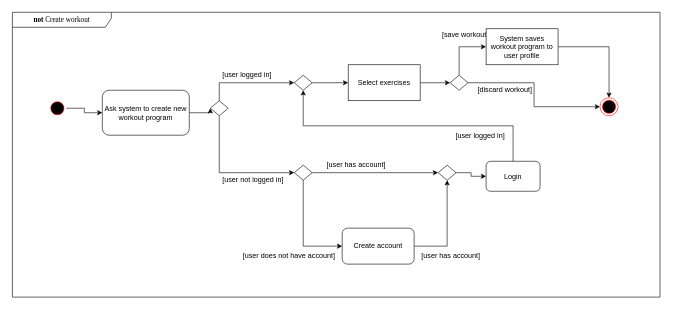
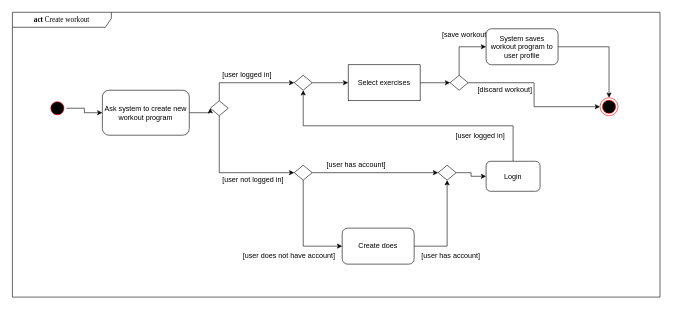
node "not Create workout": label "not Create workout" -> "act Create workout"
node "System saves workout program to user profile": shape rectangle -> rounded rectangle
node "Create account": label "Create account" -> "Create does"
